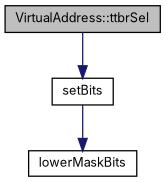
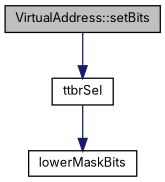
node "VirtualAddress::ttbrSel": label "VirtualAddress::ttbrSel" -> "VirtualAddress::setBits"
node "setBits": label "setBits" -> "ttbrSel"
